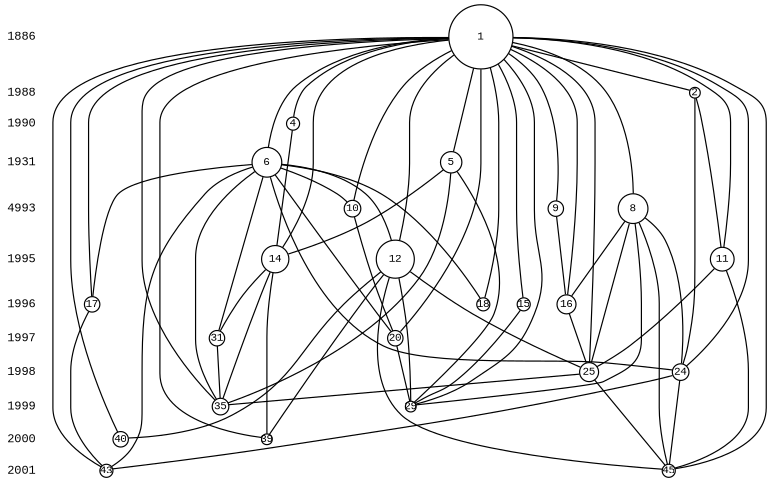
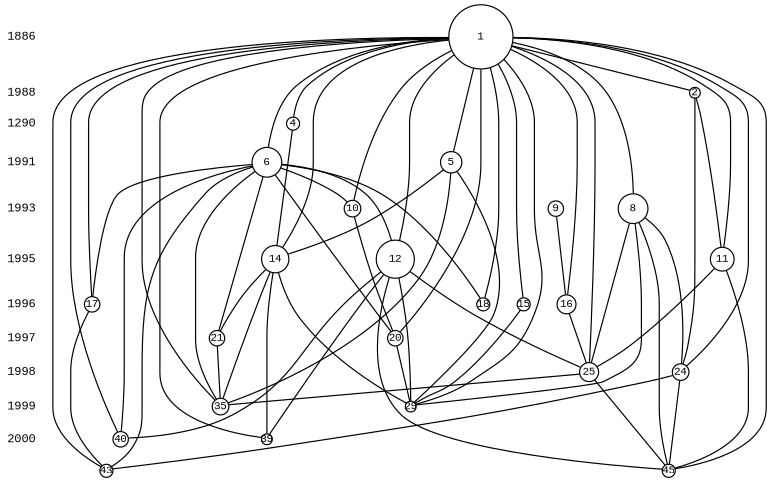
edge "1" -- "9": removed
node "1990": label "1990" -> "1290"
node "1931": label "1931" -> "1991"
node "4993": label "4993" -> "1993"
edge "8" -- "16": removed
node "31": label "31" -> "21"
edge "14" -- "29": added
edge "6" -- "24": now "6" -- "40"
node "2001": removed
